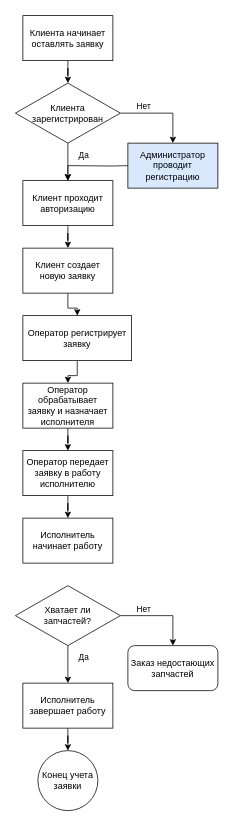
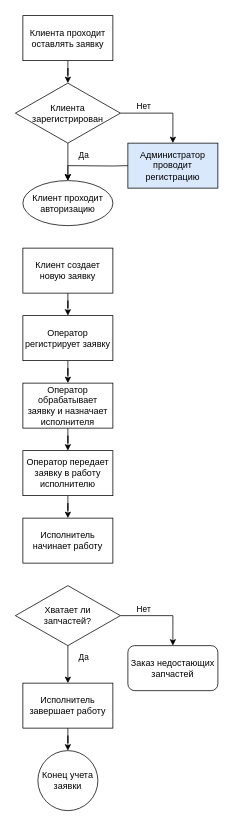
node "Клиента начинает оставлять заявку": label "Клиента начинает оставлять заявку" -> "Клиента проходит оставлять заявку"
node "Клиент проходит авторизацию": shape rectangle -> ellipse
edge "Клиент проходит авторизацию" -> "Клиент создает новую заявку": removed
node "Оператор регистрирует заявку": size 109x45 -> 90x45
